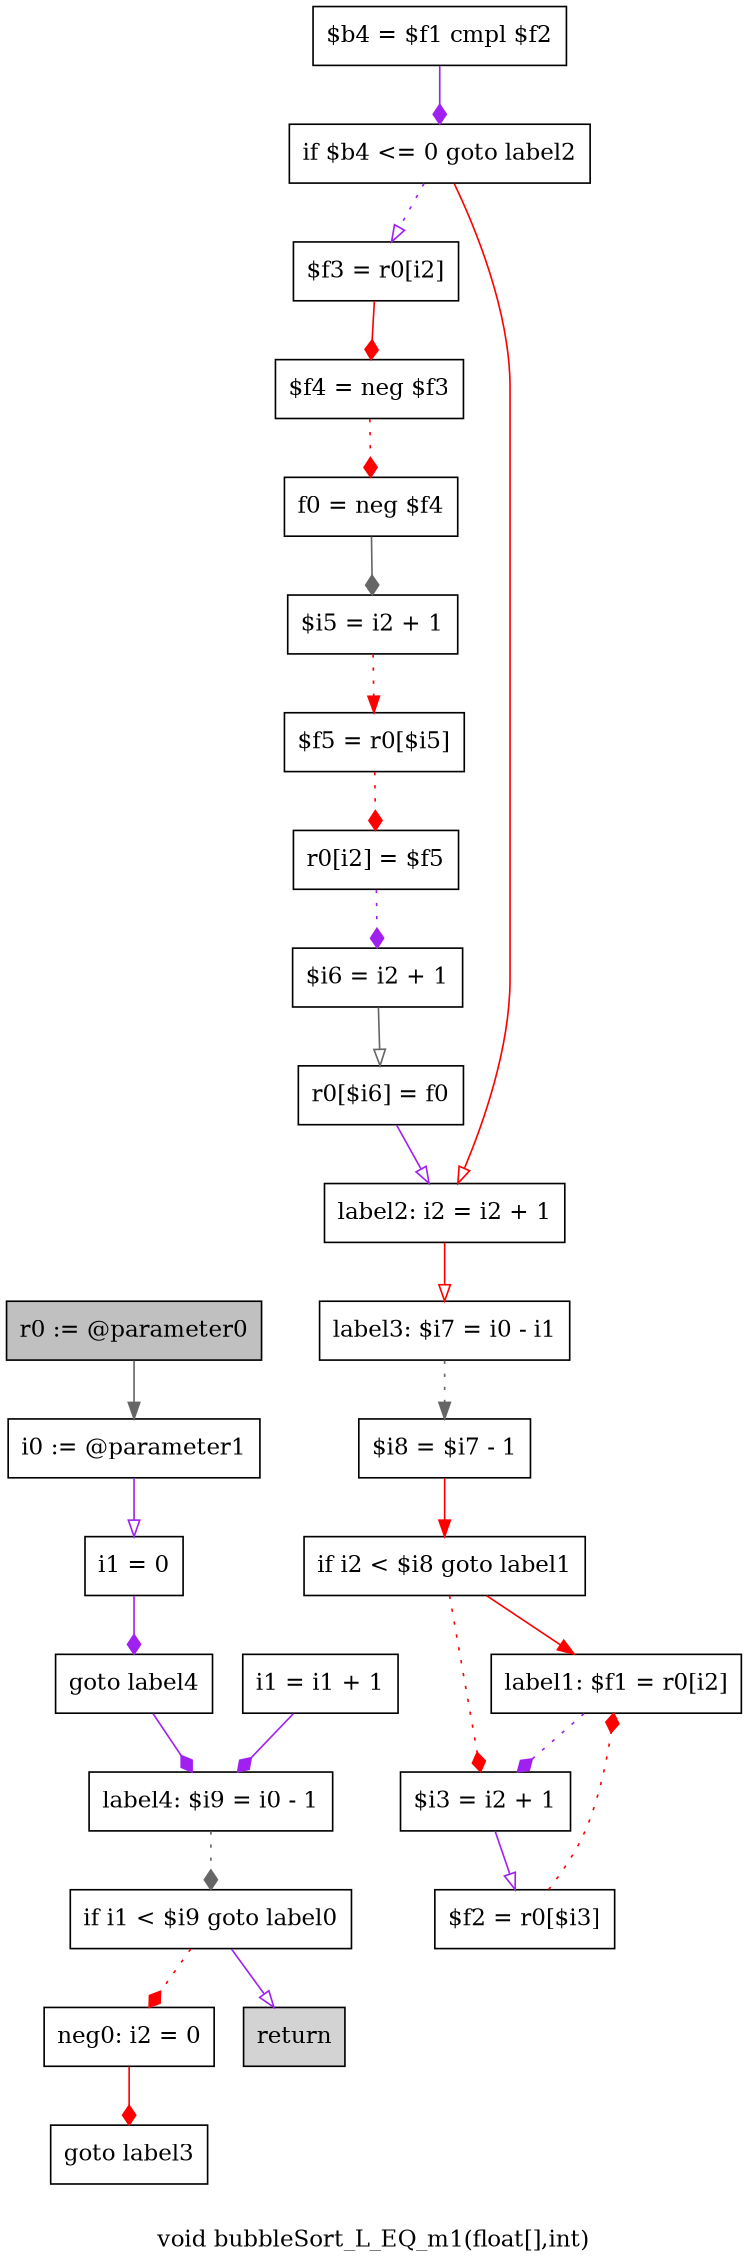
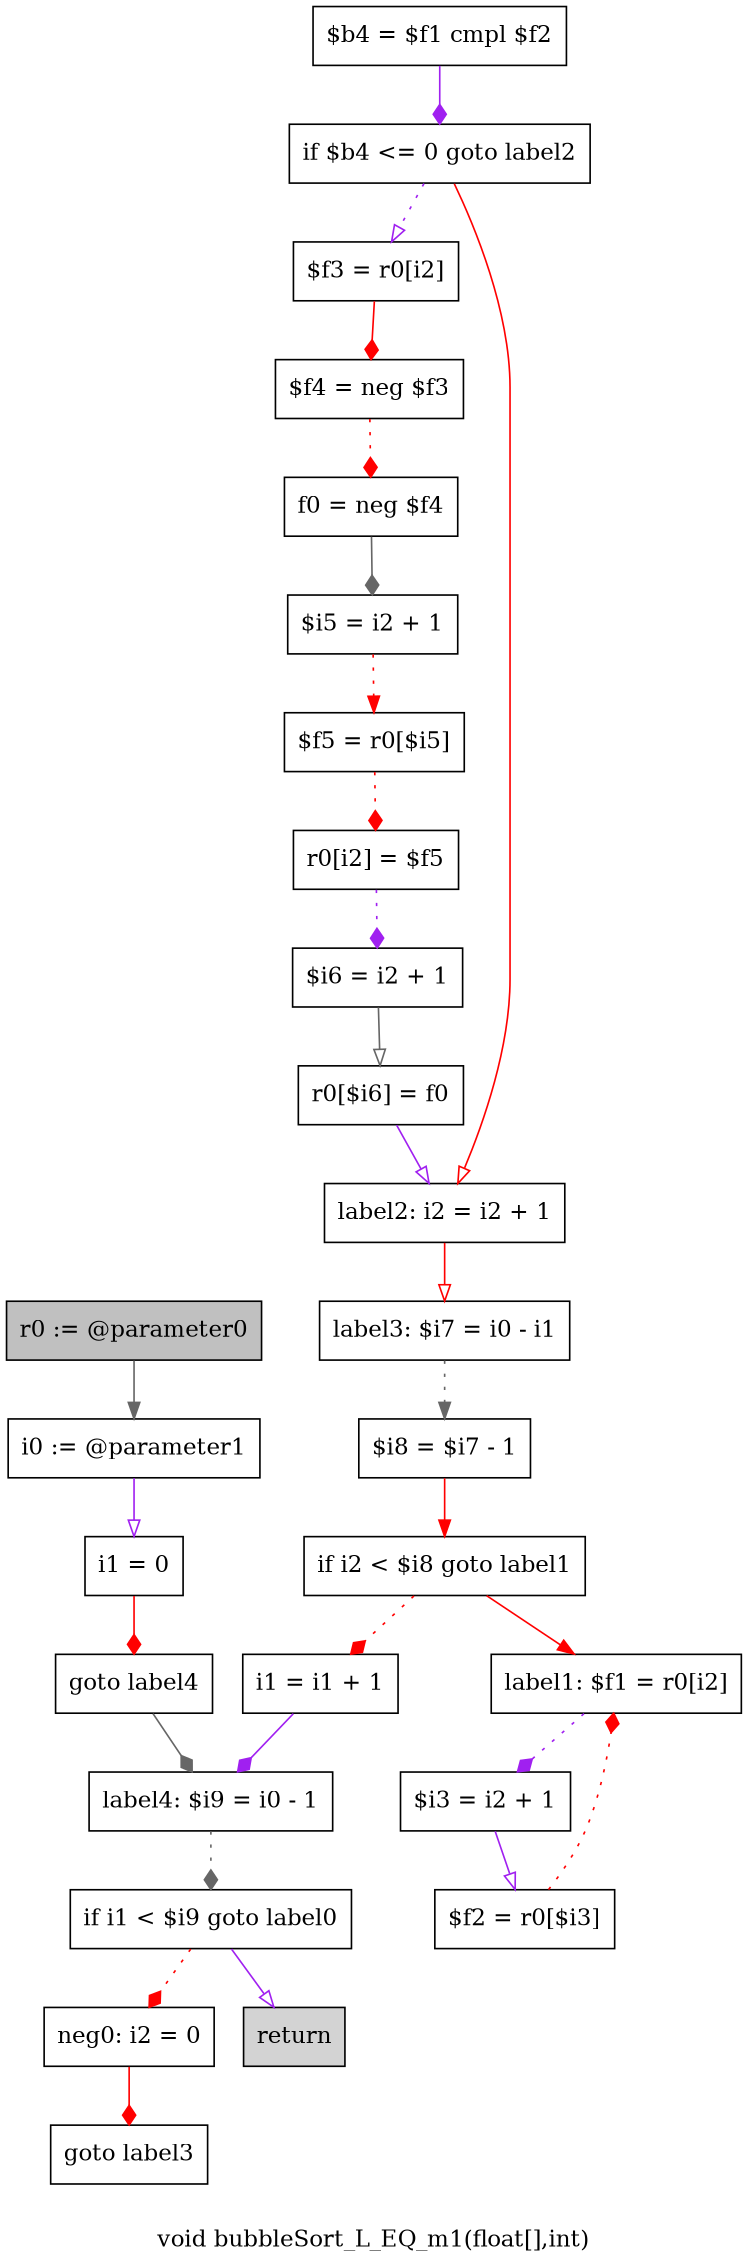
edge "i1 = 0" -> "goto label4": color purple -> red
edge "if i2 < $i8 goto label1" -> "$i3 = i2 + 1": now "if i2 < $i8 goto label1" -> "i1 = i1 + 1"
edge "goto label4" -> "label4: $i9 = i0 - 1": color purple -> gray40
